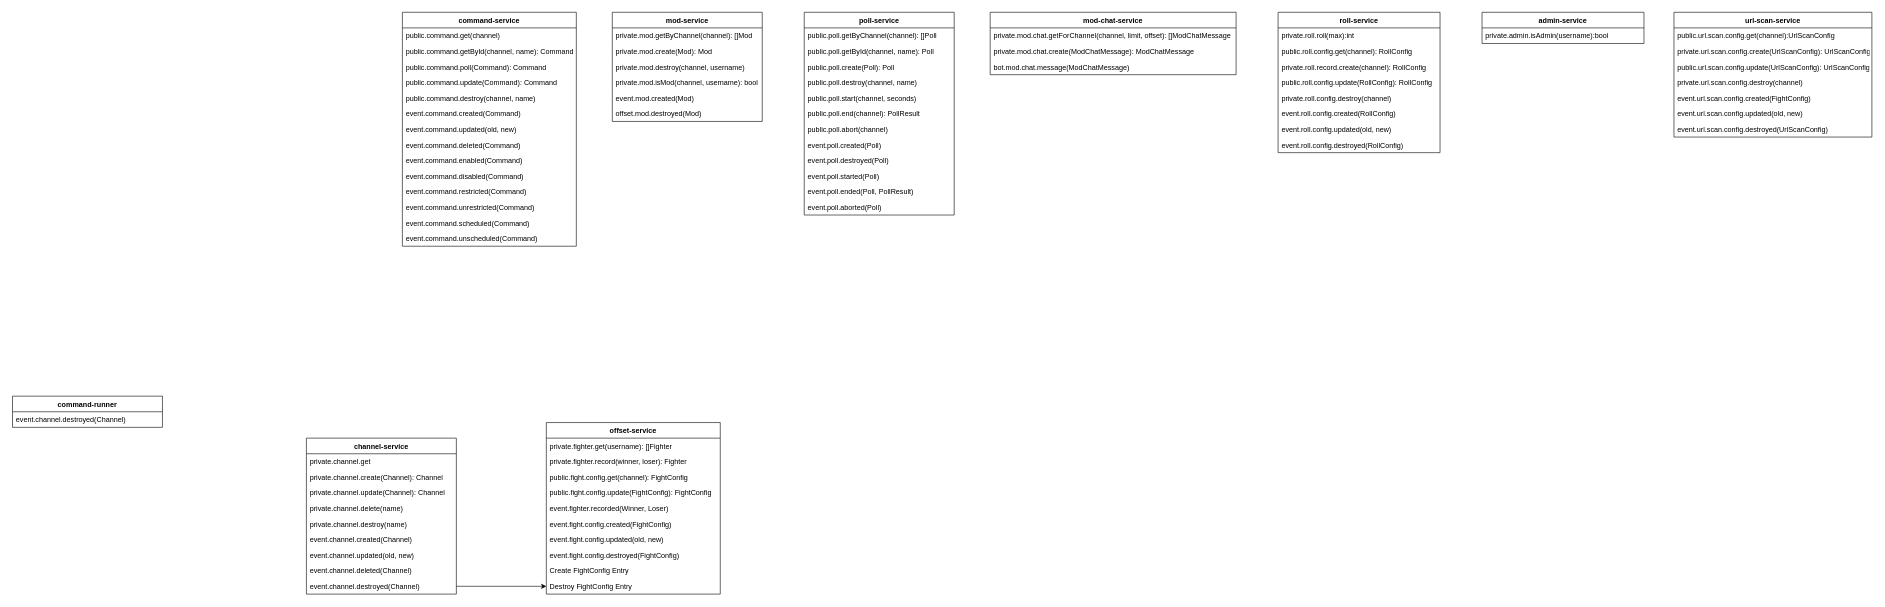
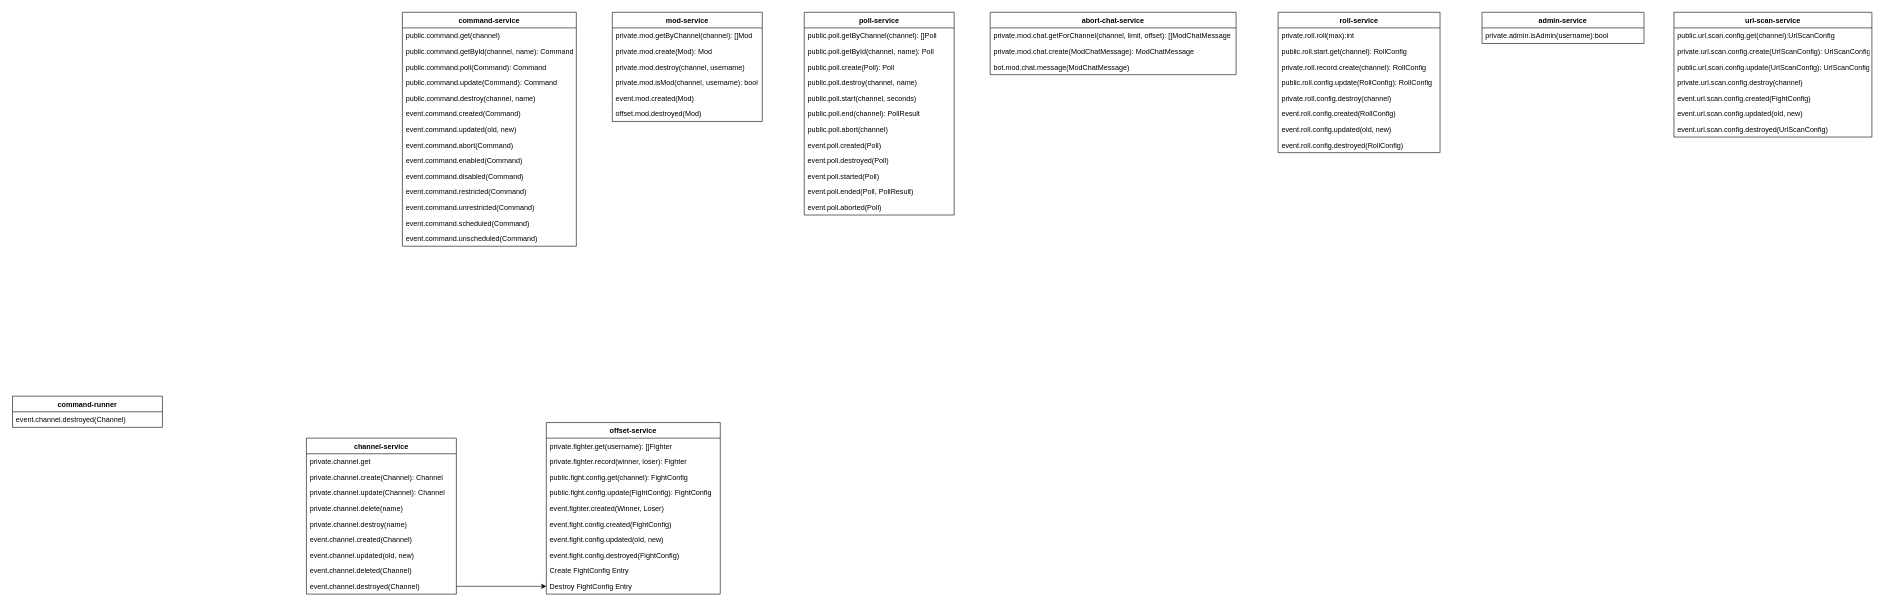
node "mod-chat-service": label "mod-chat-service" -> "abort-chat-service"
node "public.roll.config.get(channel): RollConfig": label "public.roll.config.get(channel): RollConfig" -> "public.roll.start.get(channel): RollConfig"
node "event.command.deleted(Command)": label "event.command.deleted(Command)" -> "event.command.abort(Command)"
node "event.fighter.recorded(Winner, Loser)": label "event.fighter.recorded(Winner, Loser)" -> "event.fighter.created(Winner, Loser)"
